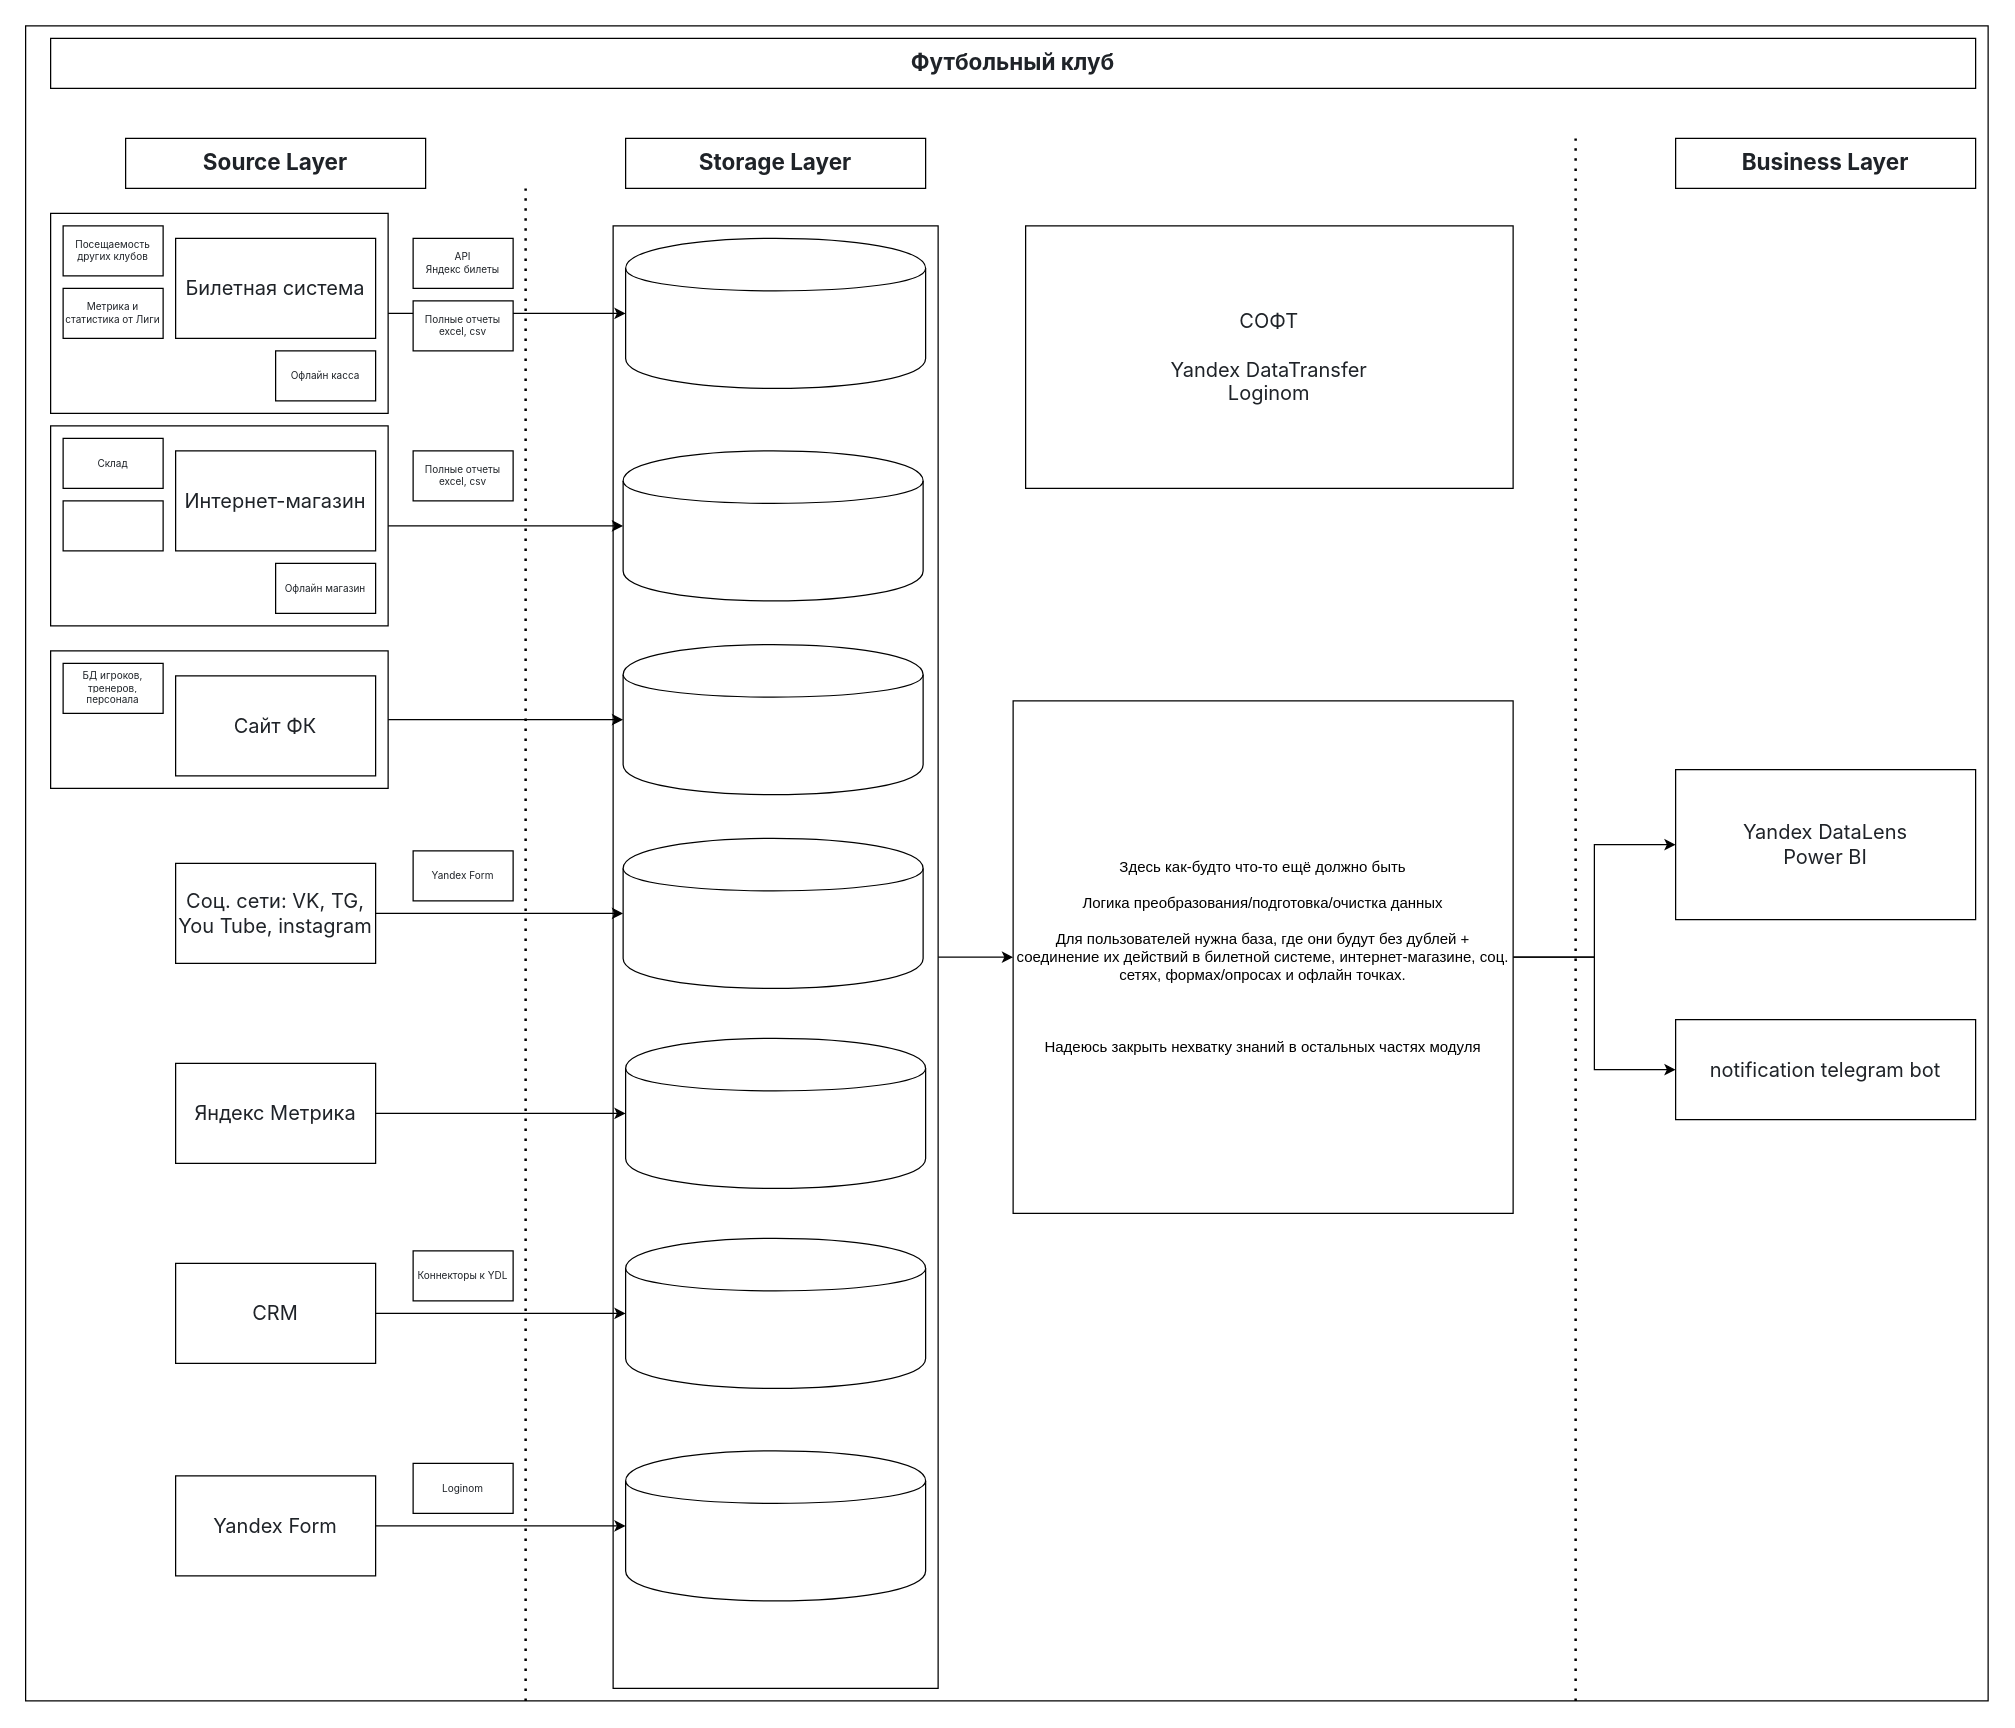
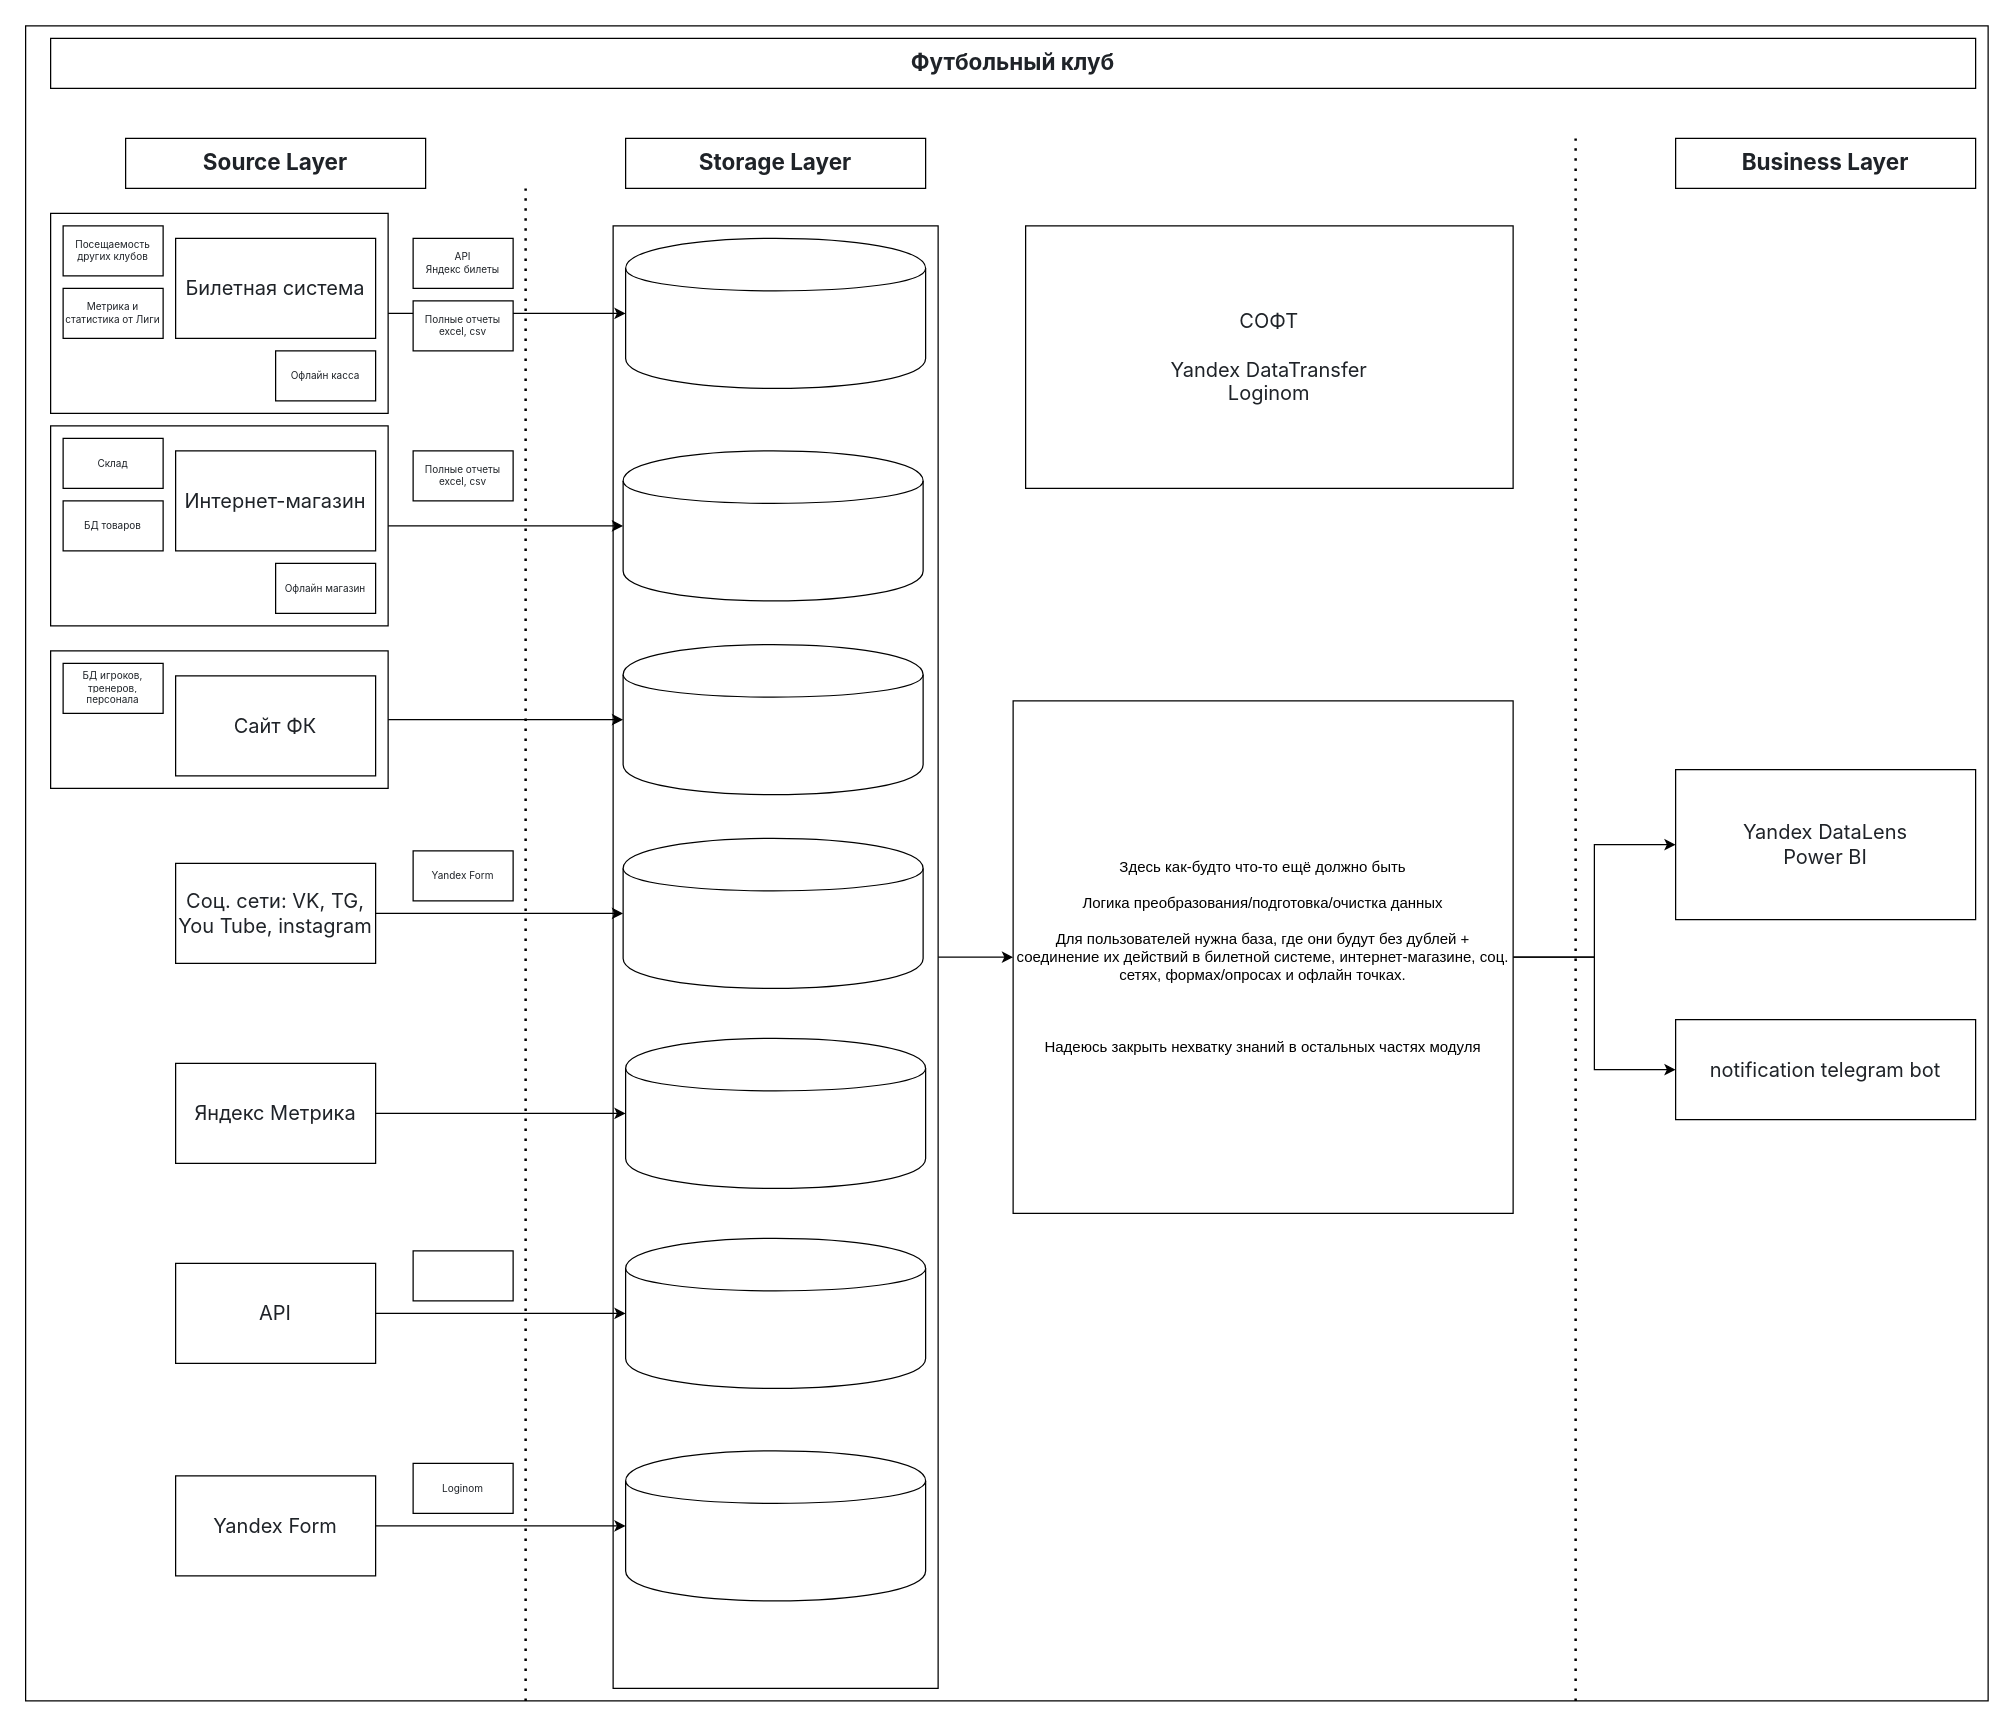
node "БД товаров": added
node "Коннекторы к YDL": removed
node "CRM": label "CRM" -> "API"
